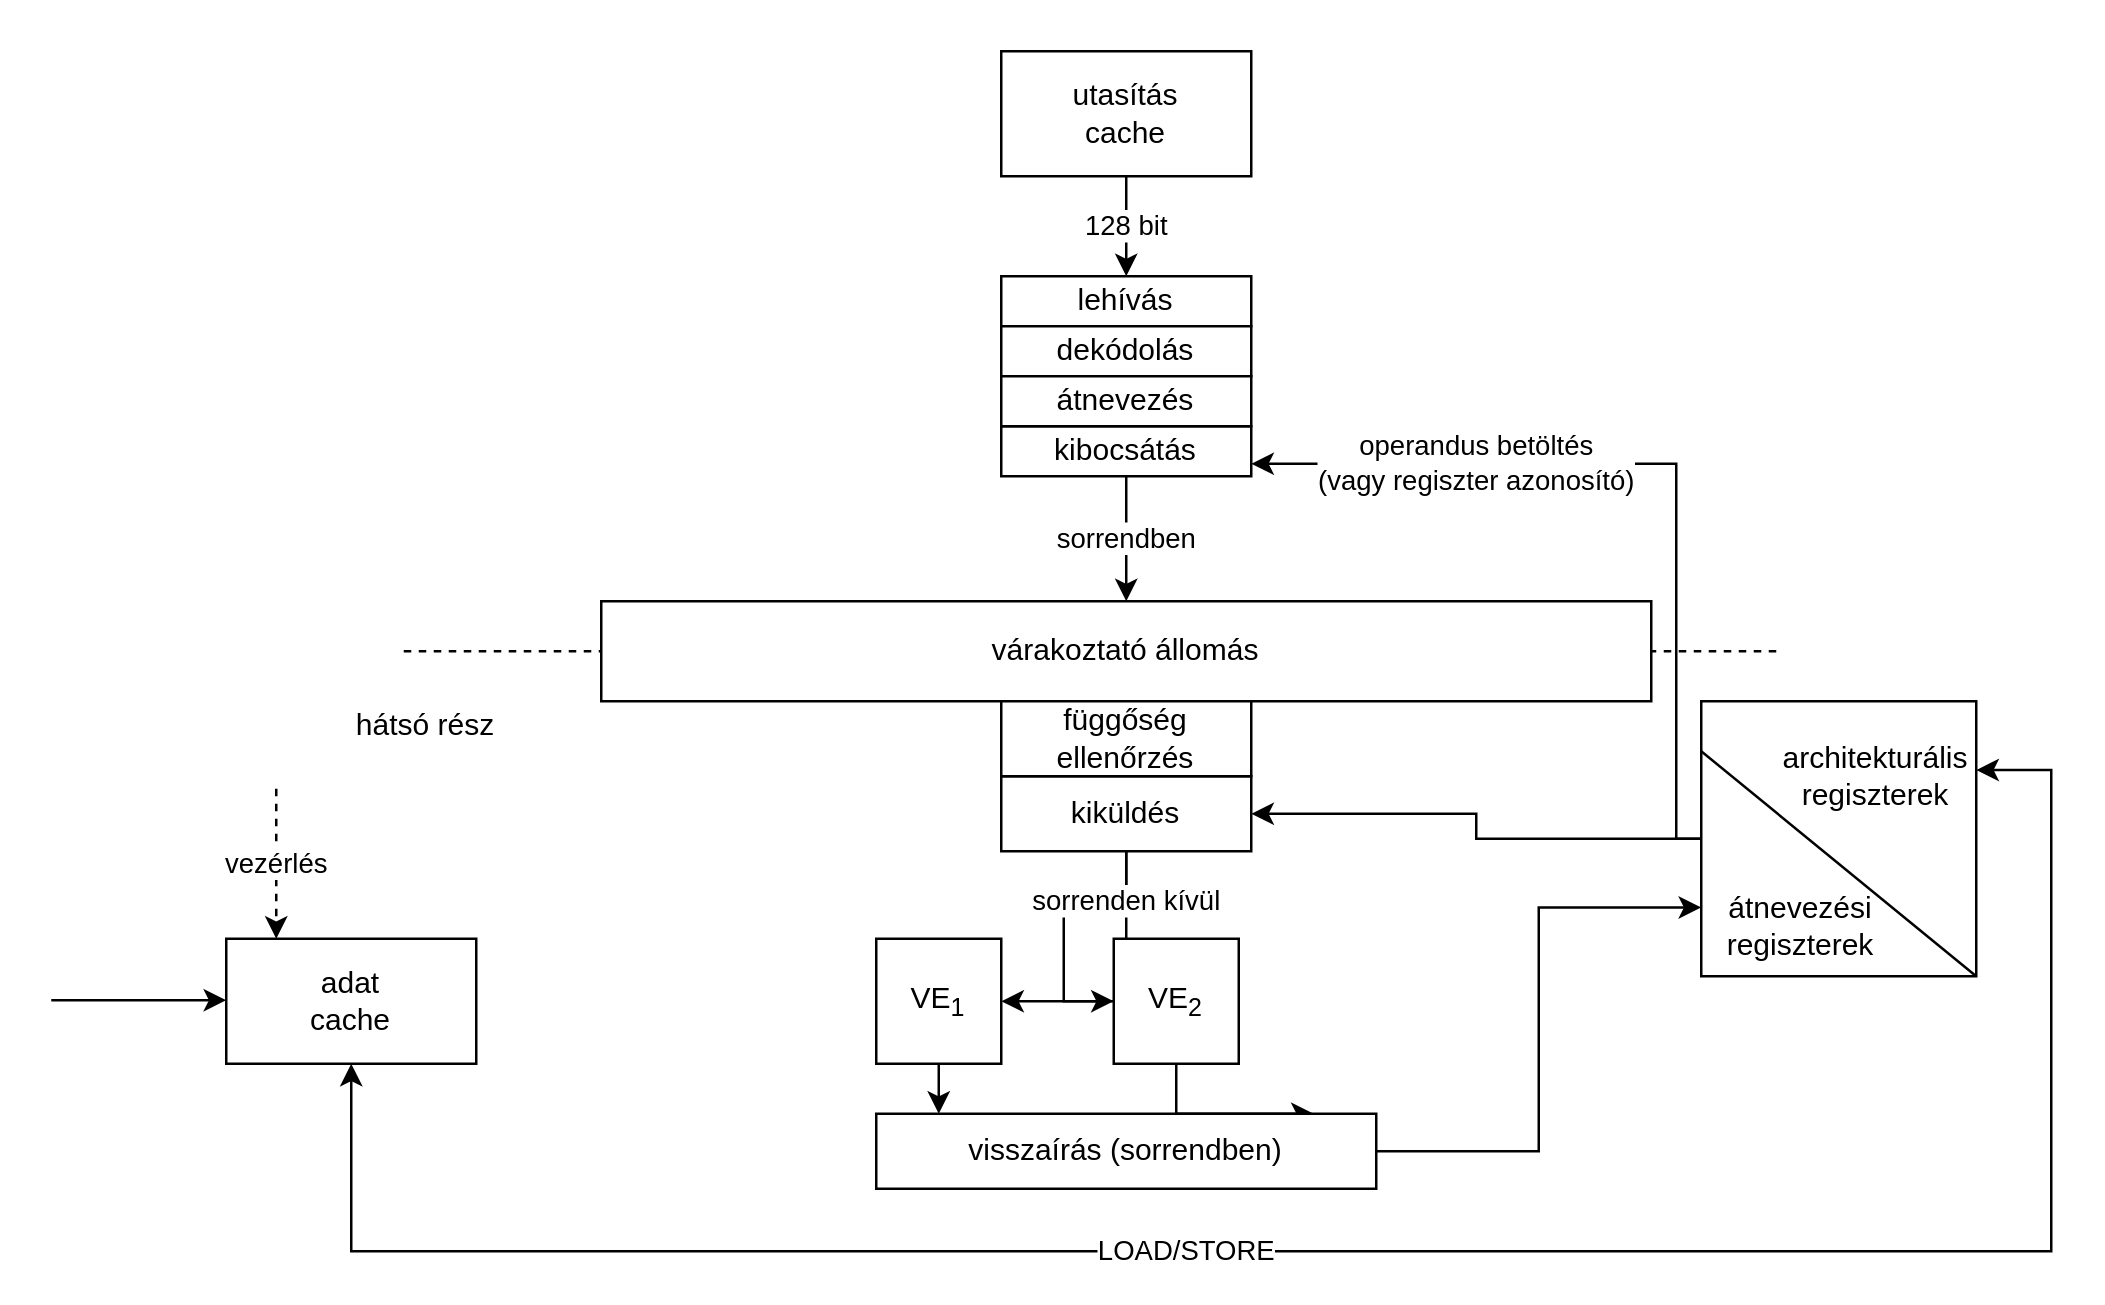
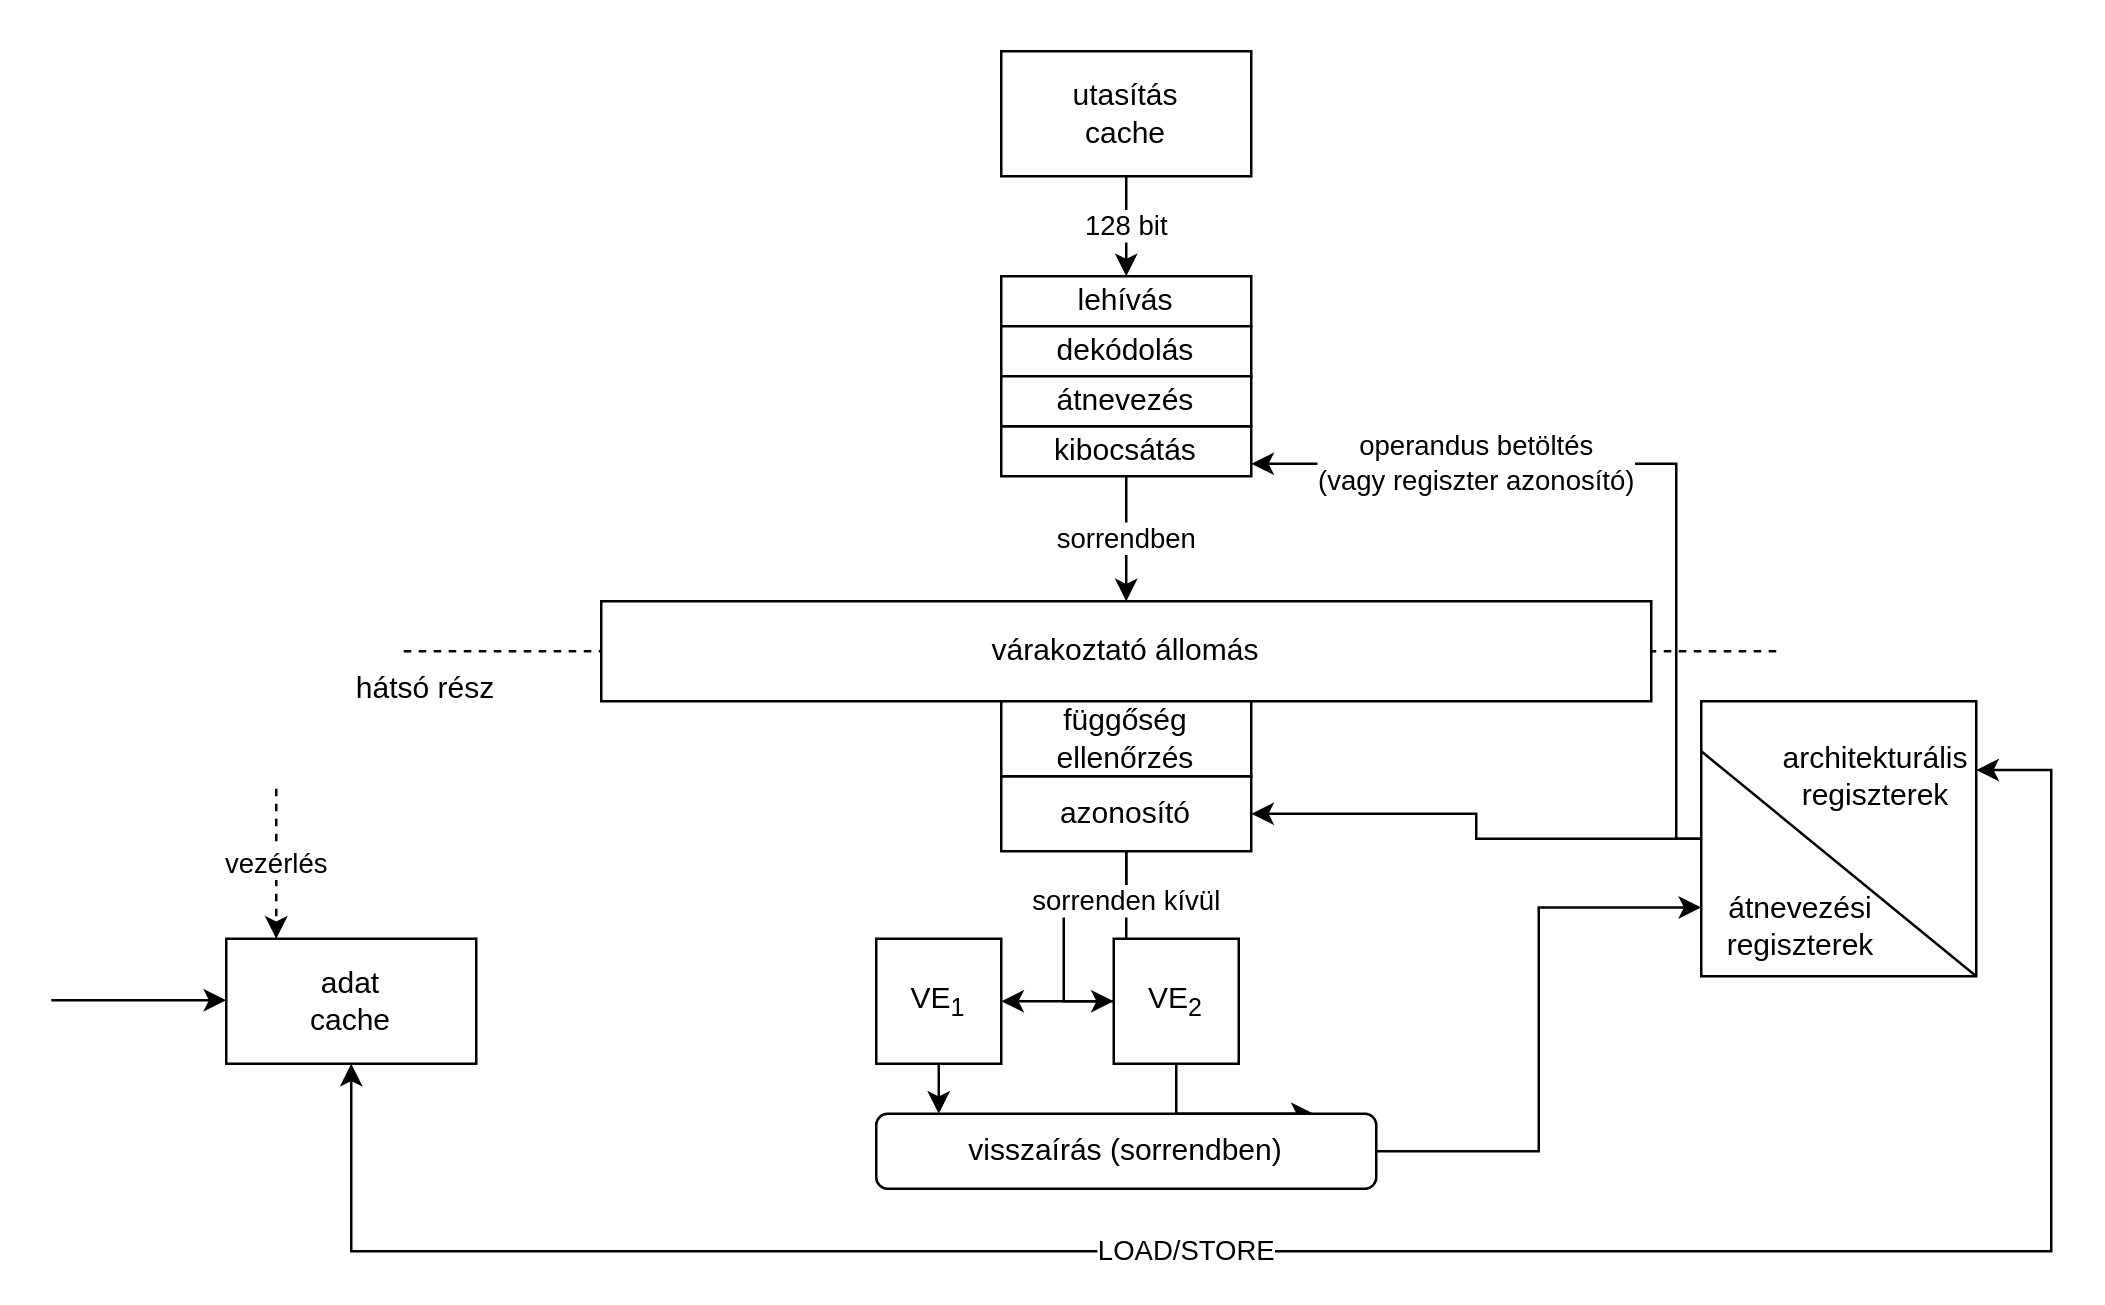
node "hátsó rész": moved (426, 726) -> (426, 689)
node "kiküldés": label "kiküldés" -> "azonosító"
node "visszaírás (sorrendben)": shape rectangle -> rounded rectangle
